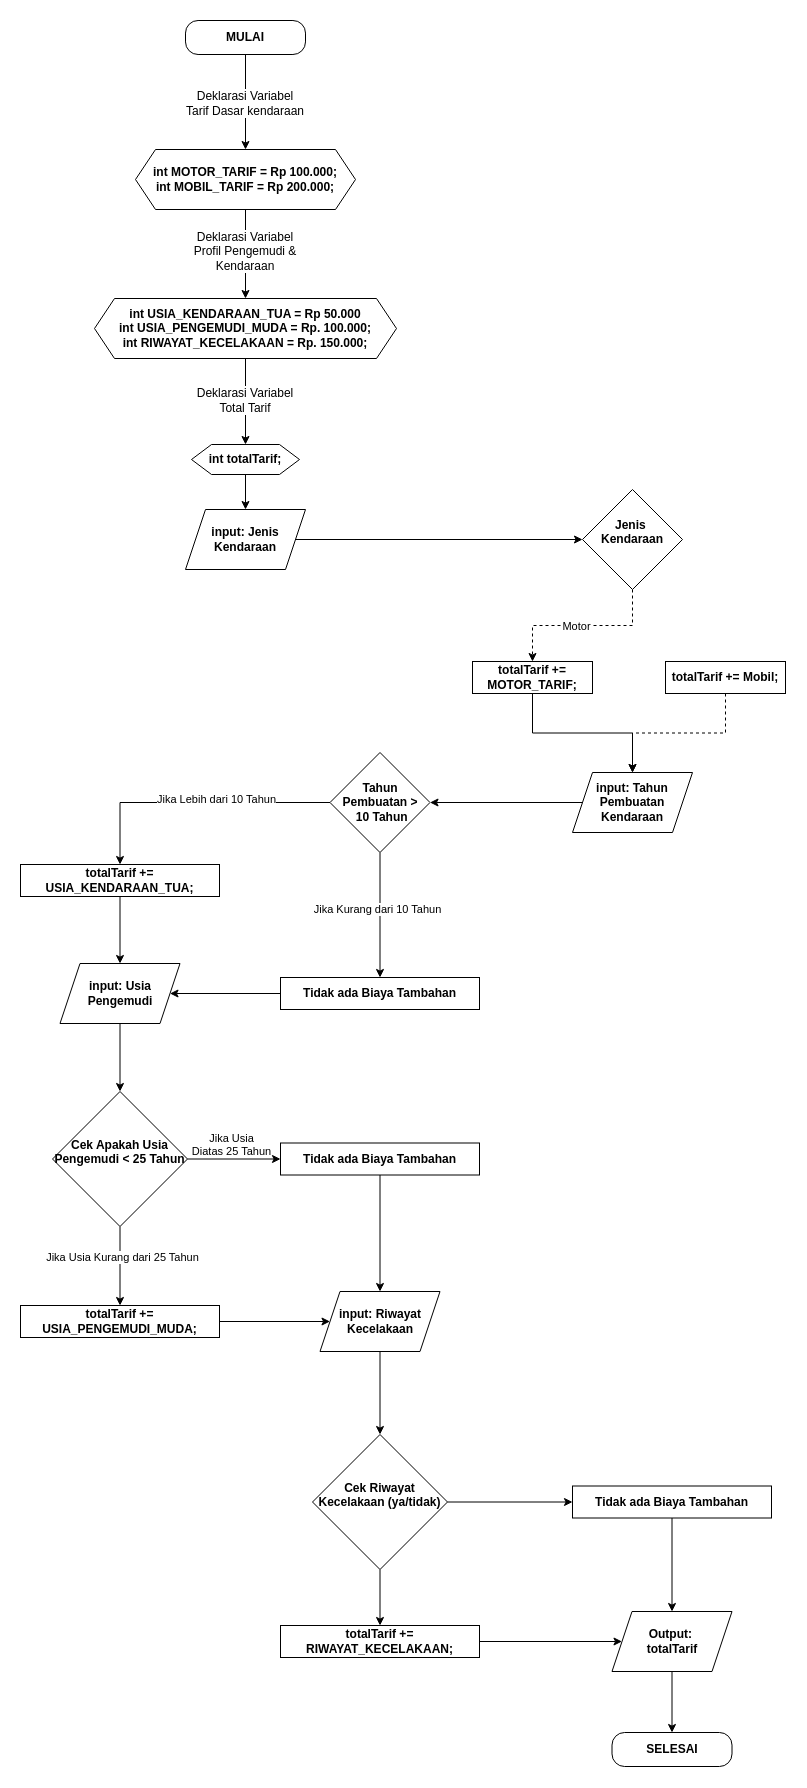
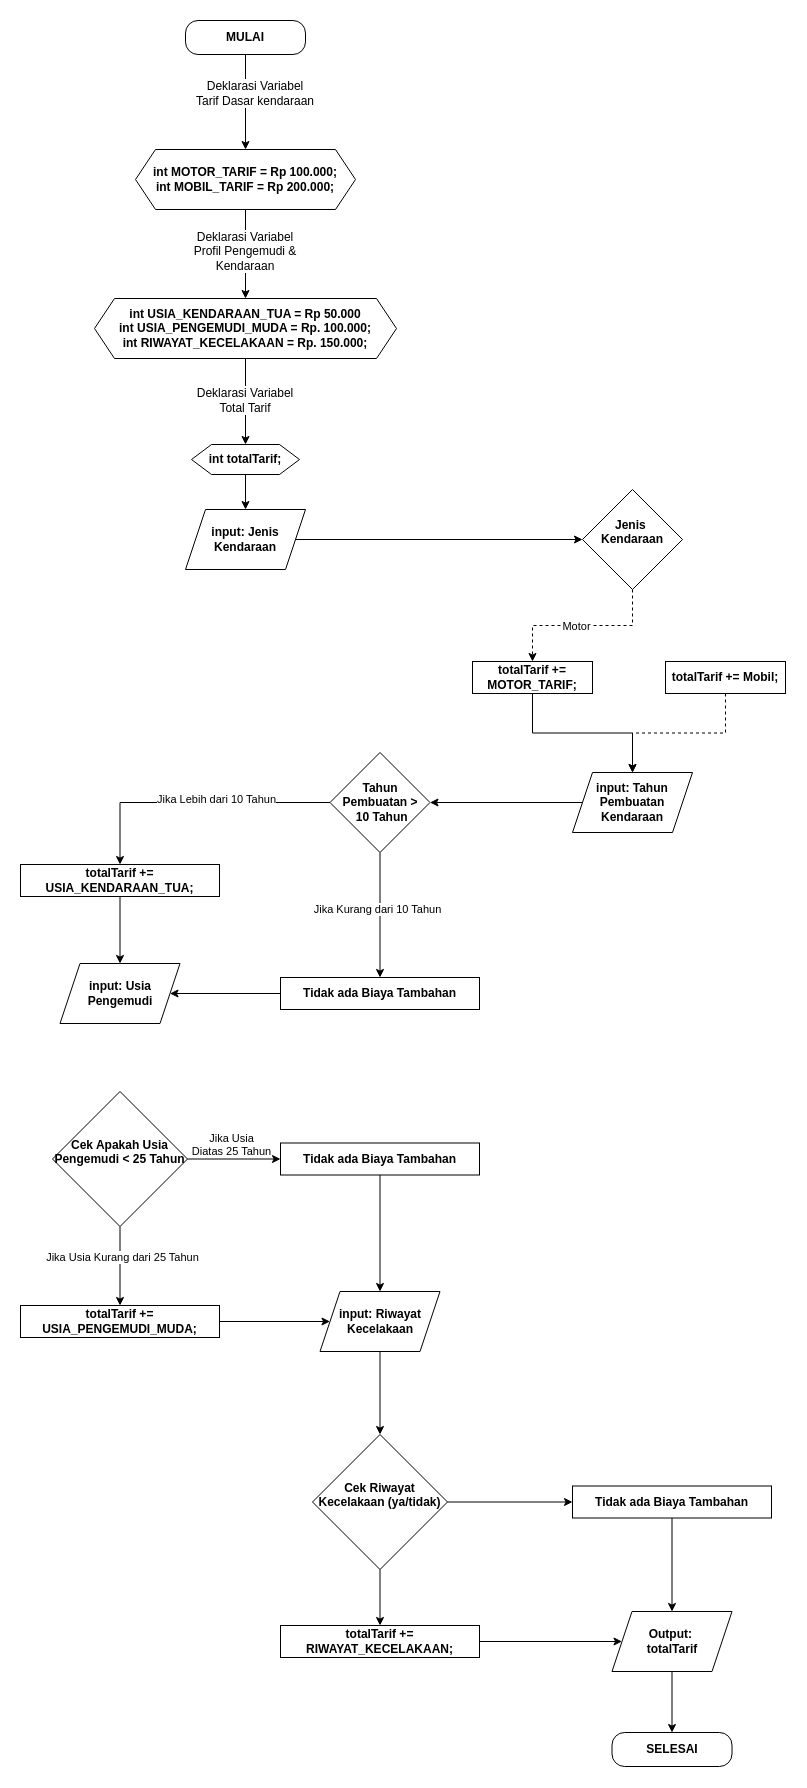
node "Deklarasi Variabel Tarif Dasar kendaraan": moved (246, 104) -> (256, 94)
edge "input: Usia Pengemudi" -> "Cek Apakah Usia Pengemudi < 25 Tahun": removed
